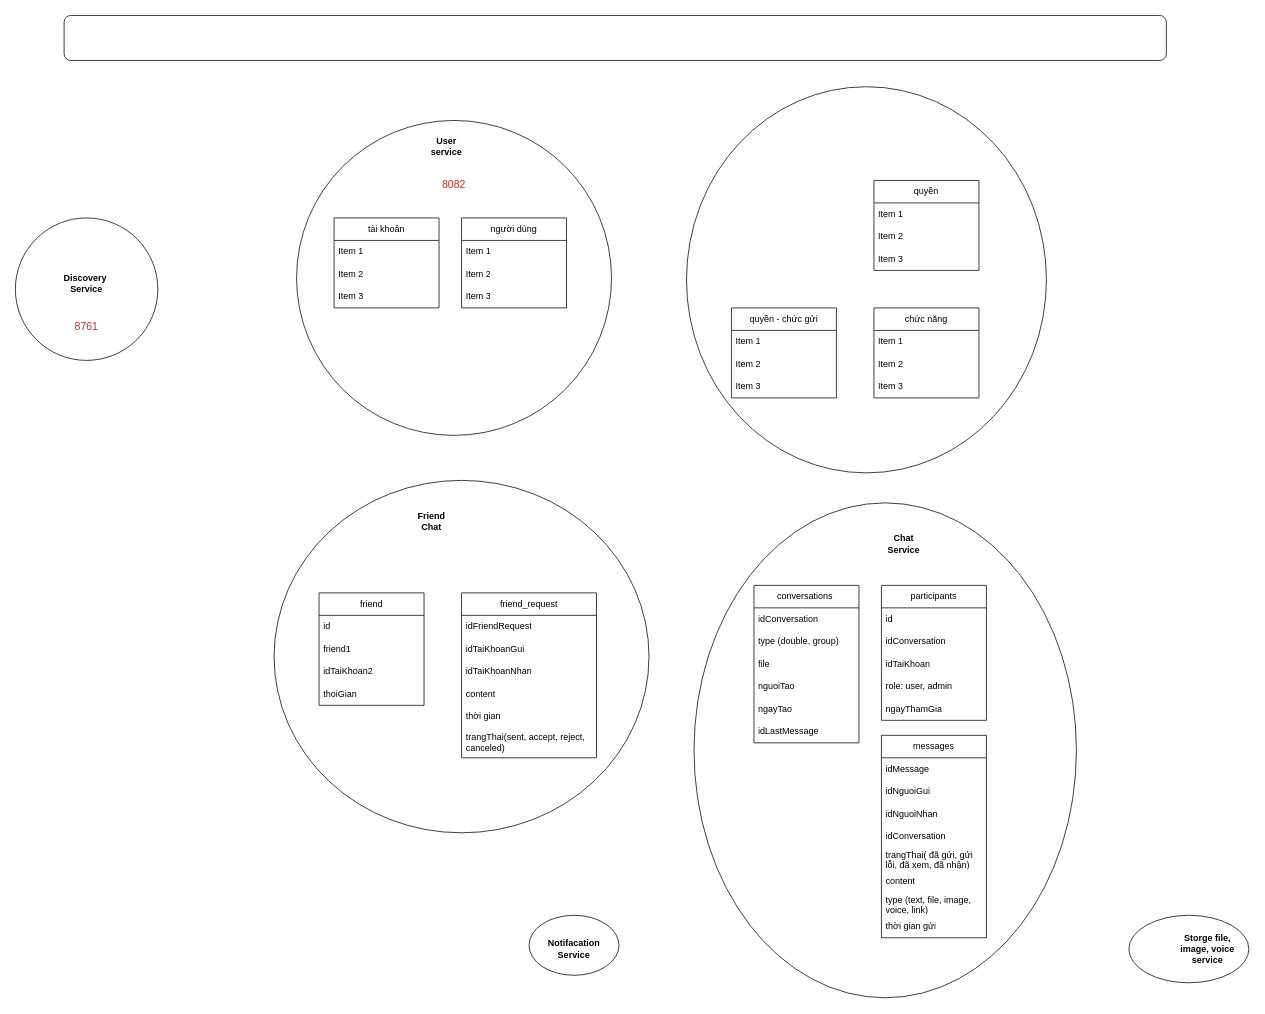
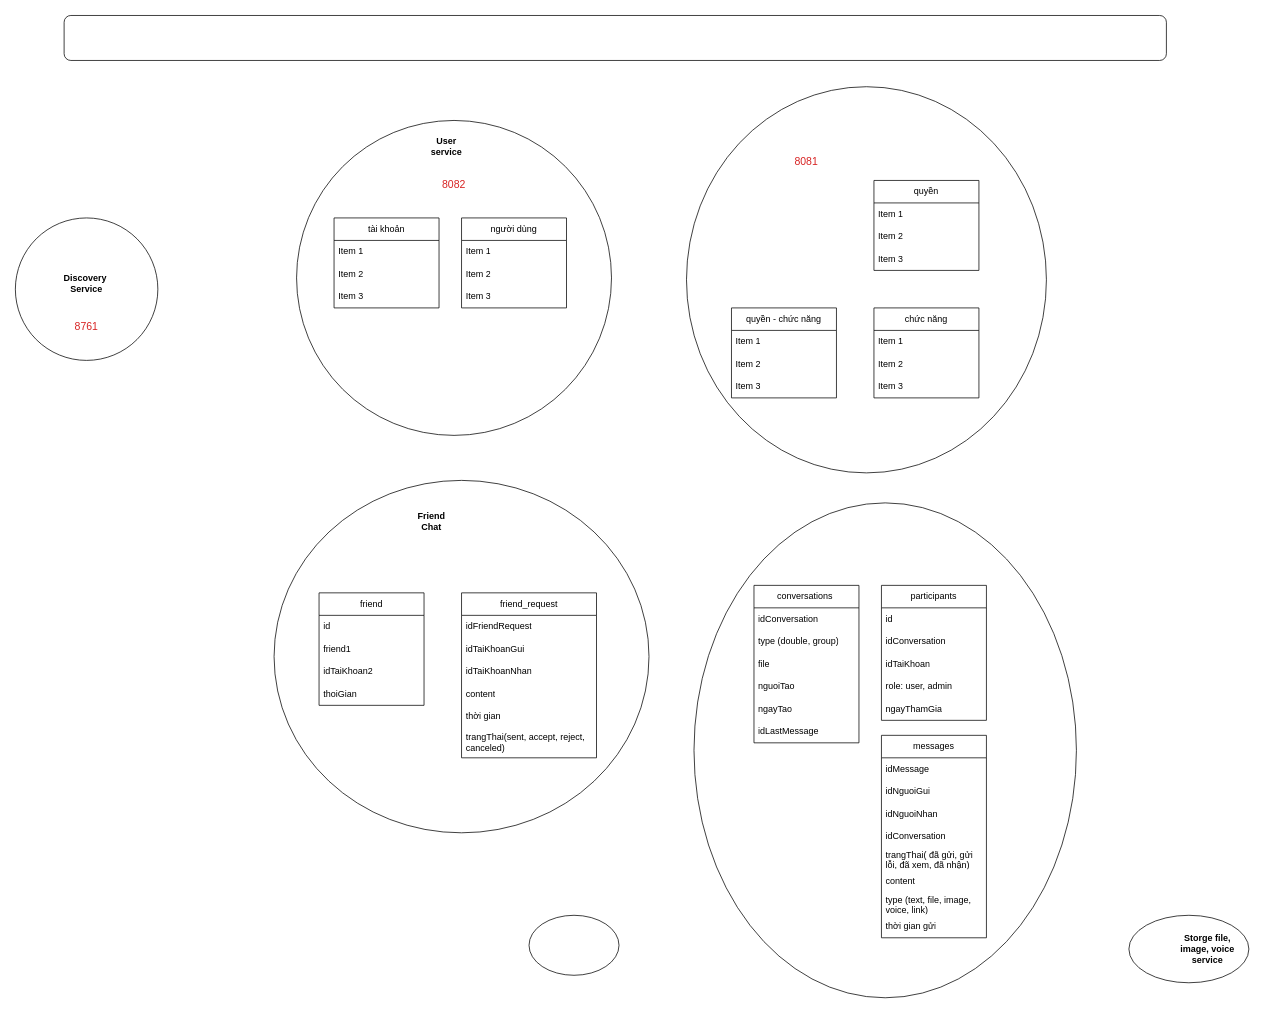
node "8081": added
node "quyền - chức gửi": label "quyền - chức gửi" -> "quyền - chức năng"
node "Chat Service": removed
node "Notifacation Service": removed
